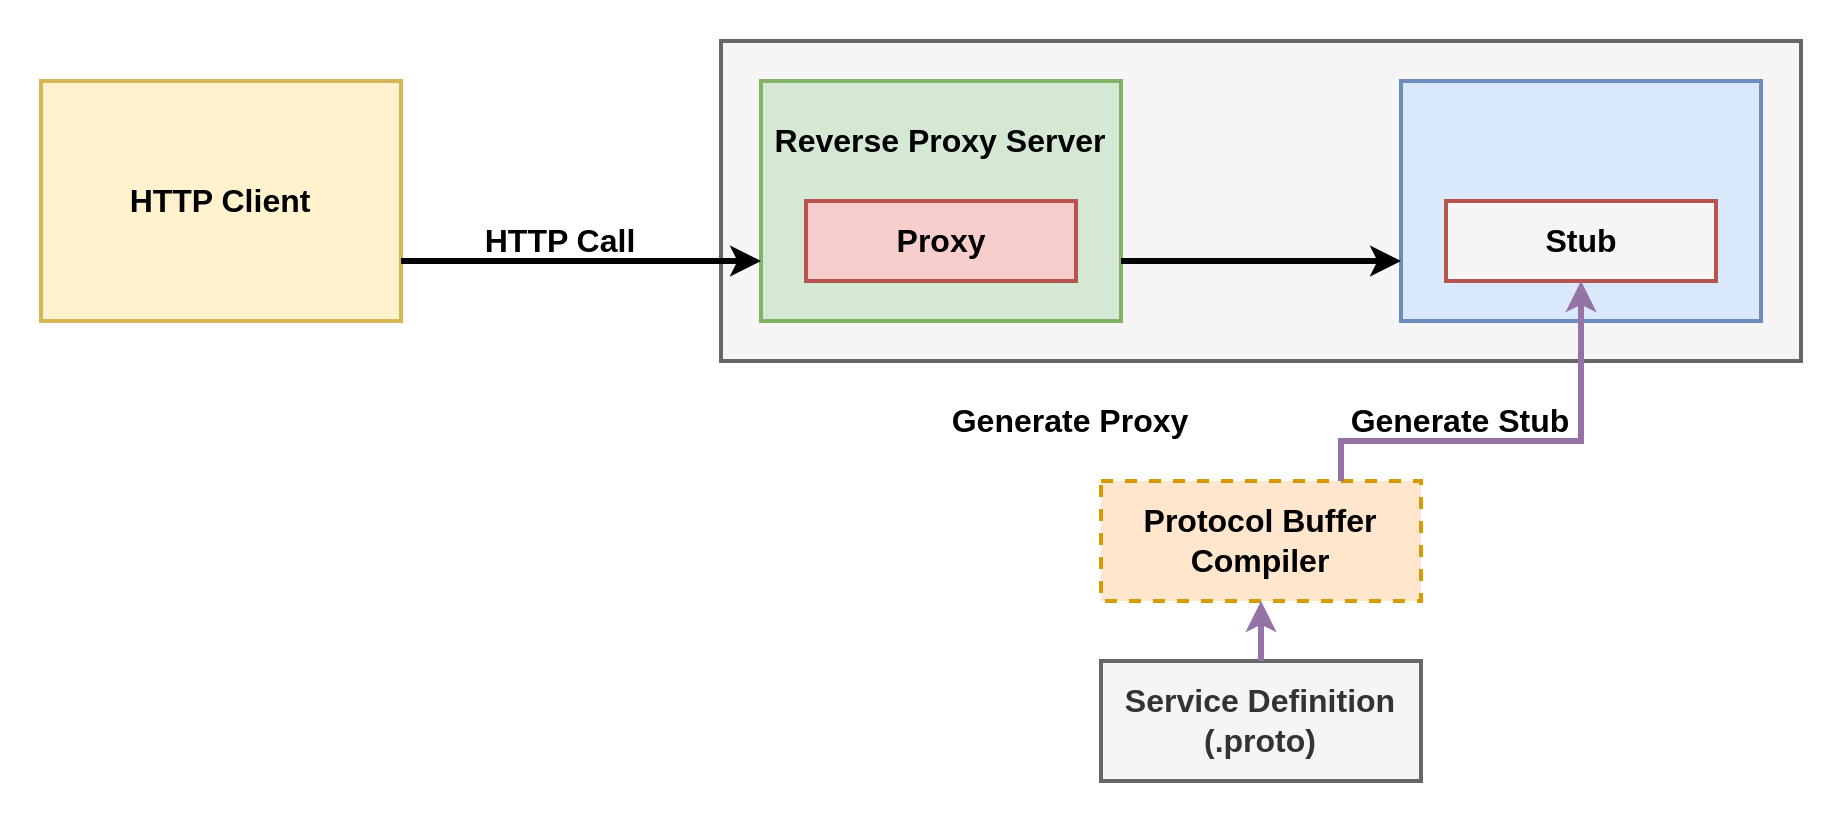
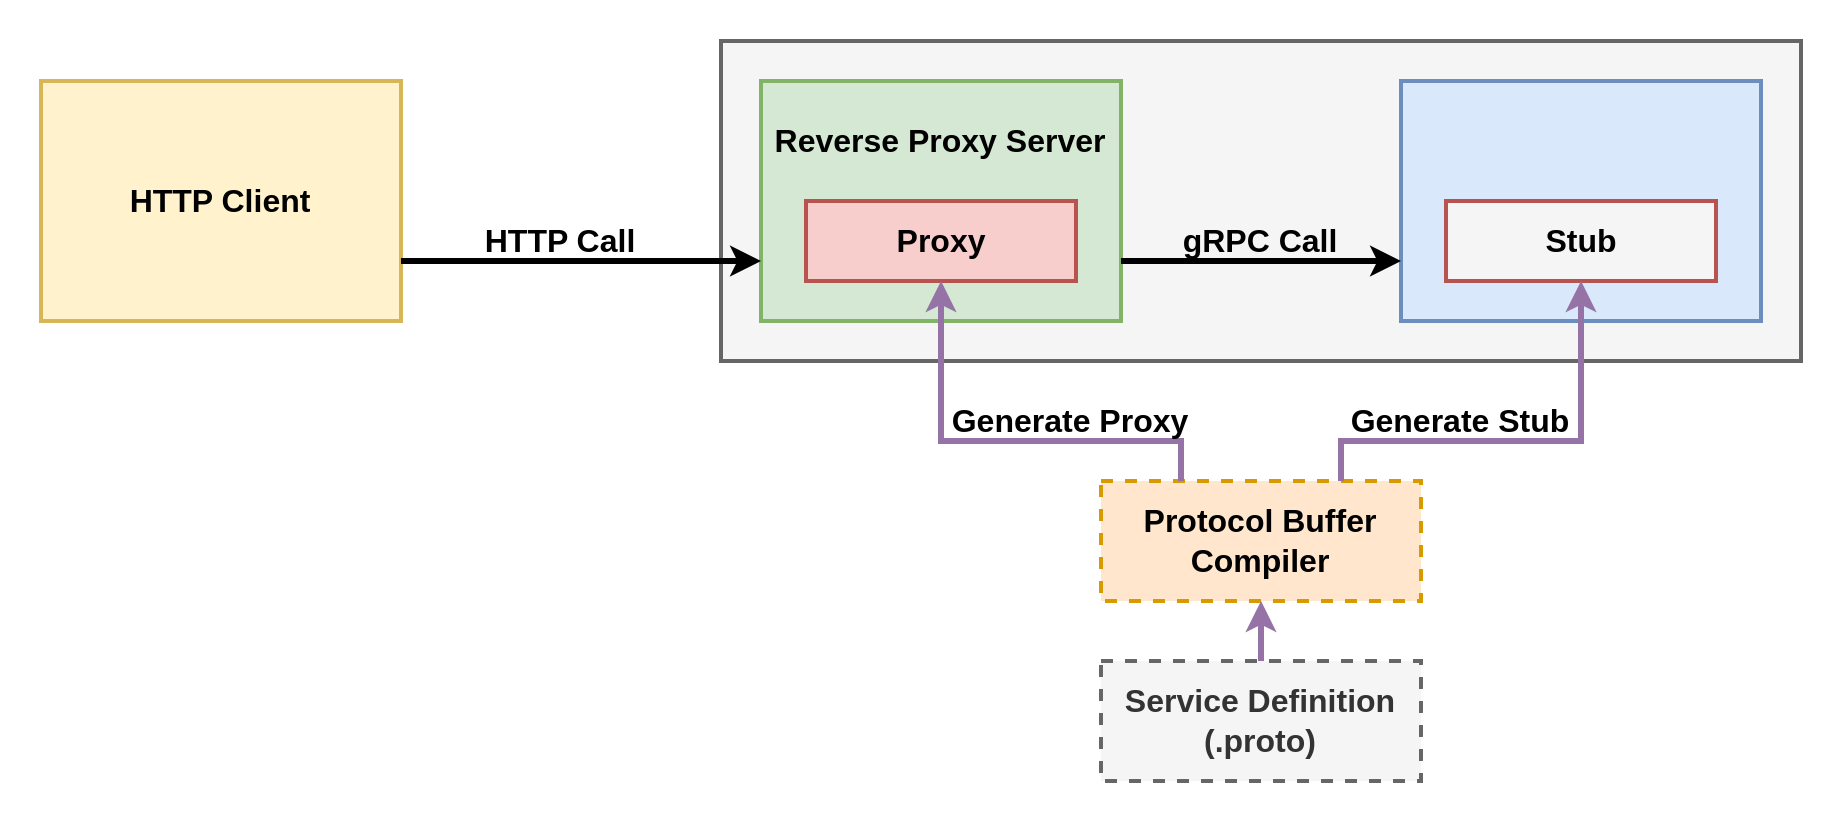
node "gRPC Call": added
edge "Protocol Buffer Compiler" -> "Proxy": added
node "Service Definition (.proto)": style solid -> dashed
